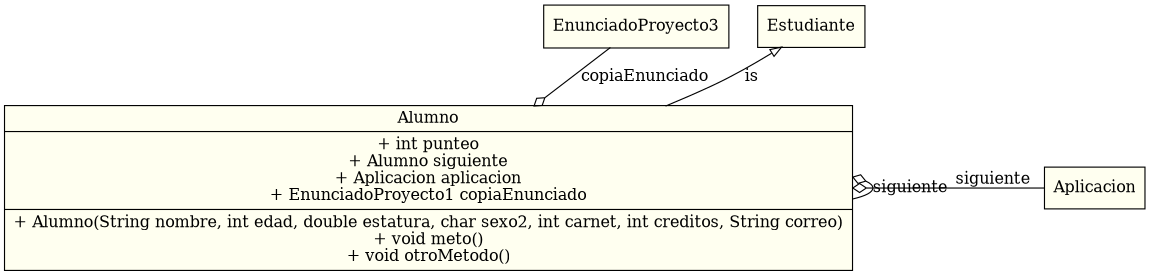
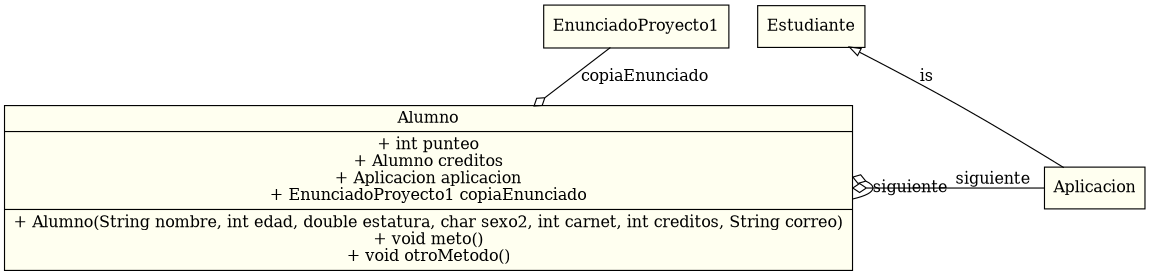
node "EnunciadoProyecto3": label "EnunciadoProyecto3" -> "EnunciadoProyecto1"
edge "Alumno" -> "Estudiante": now "Aplicacion" -> "Estudiante"
node "Alumno": text "+ Alumno siguiente" -> "+ Alumno creditos"
